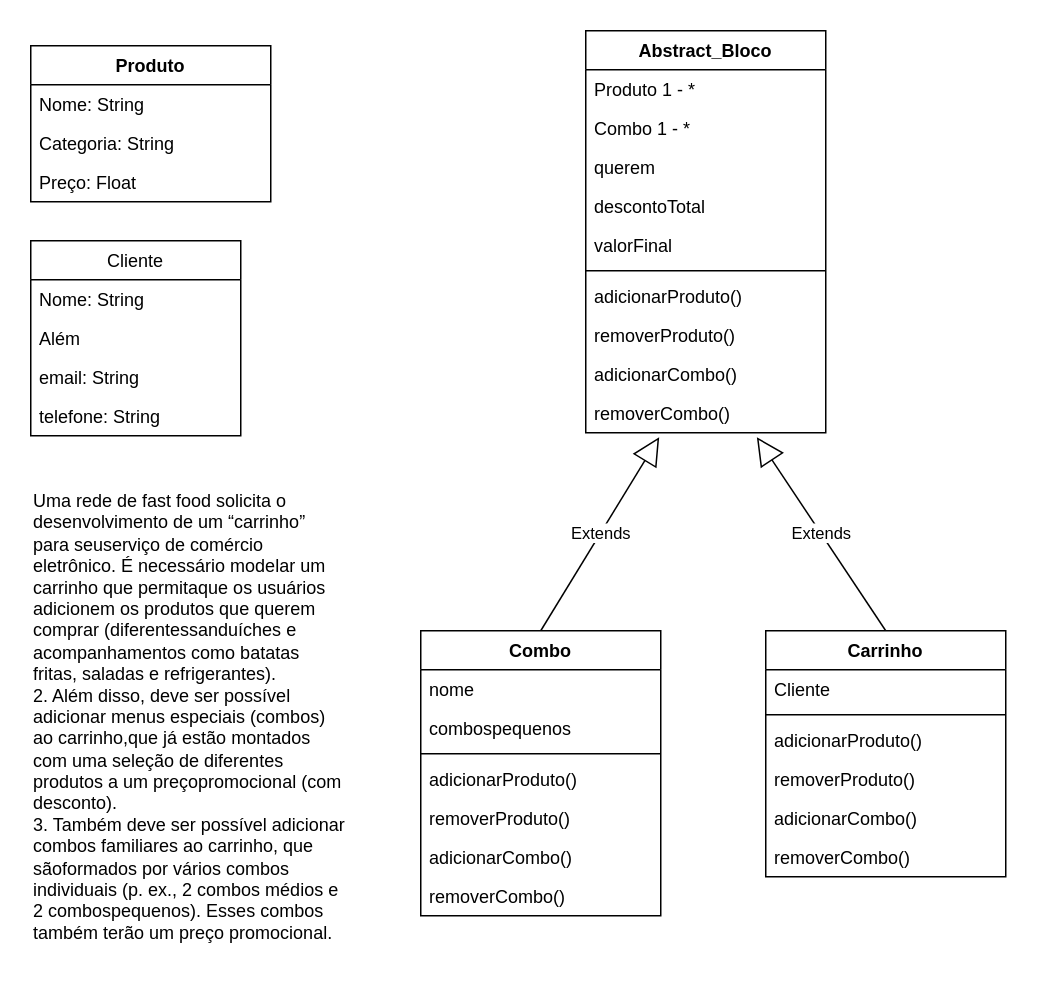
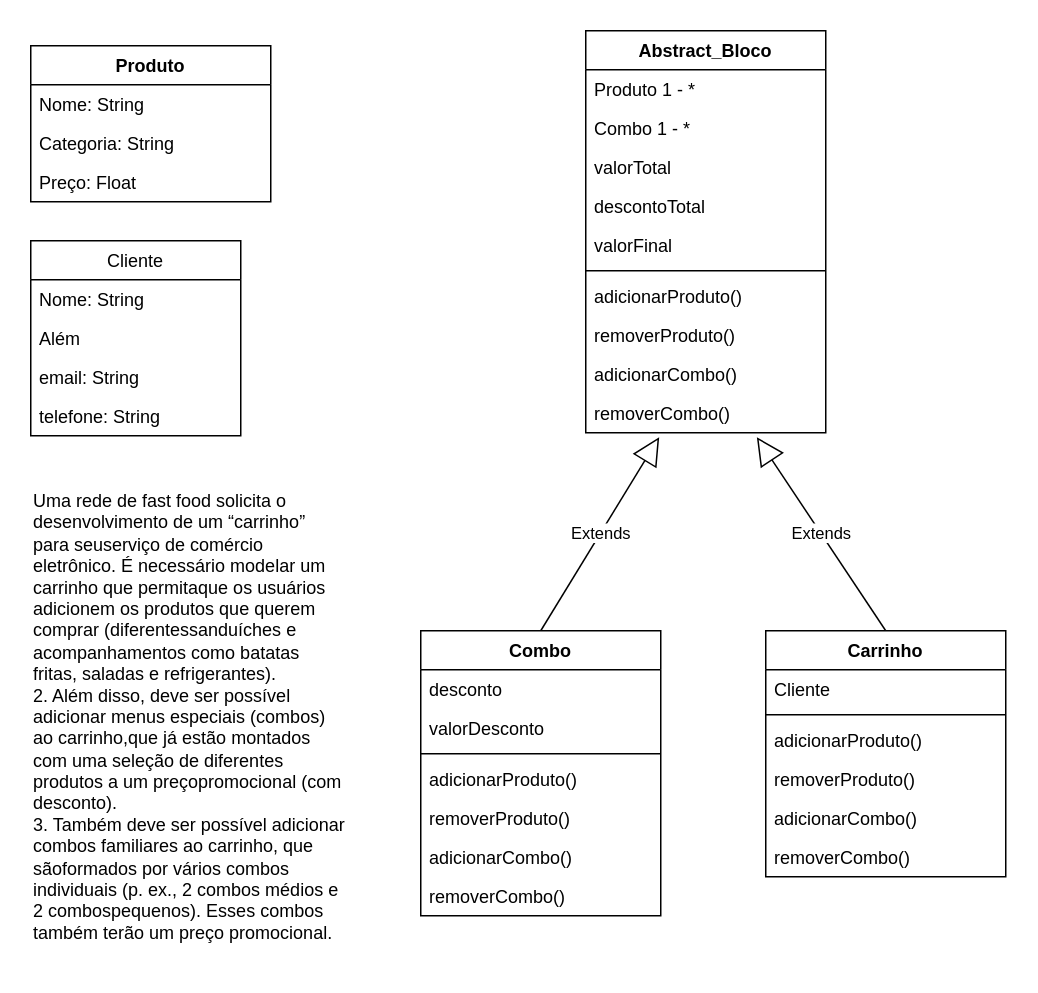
node "querem": label "querem" -> "valorTotal"
node "nome": label "nome" -> "desconto"
node "combospequenos": label "combospequenos" -> "valorDesconto"
